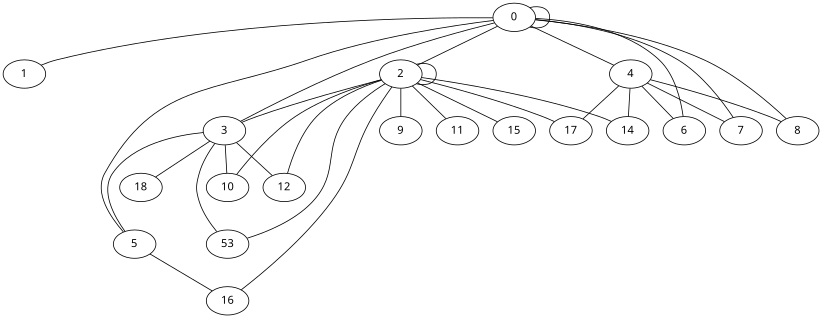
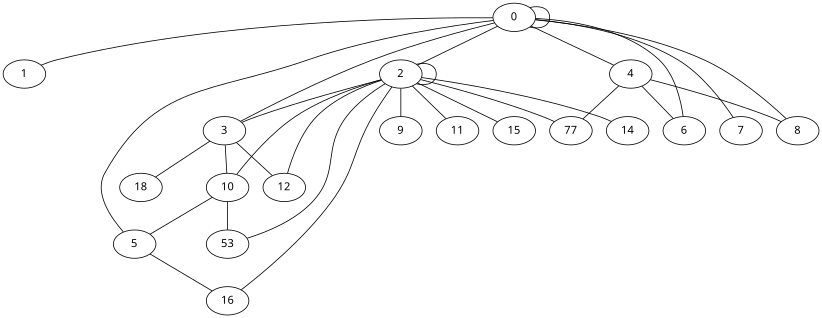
edge "4" -- "14": removed
edge "4" -- "7": removed
node "17": label "17" -> "77"
edge "3" -- "5": now "10" -- "5"
edge "3" -- "53": now "10" -- "53"
